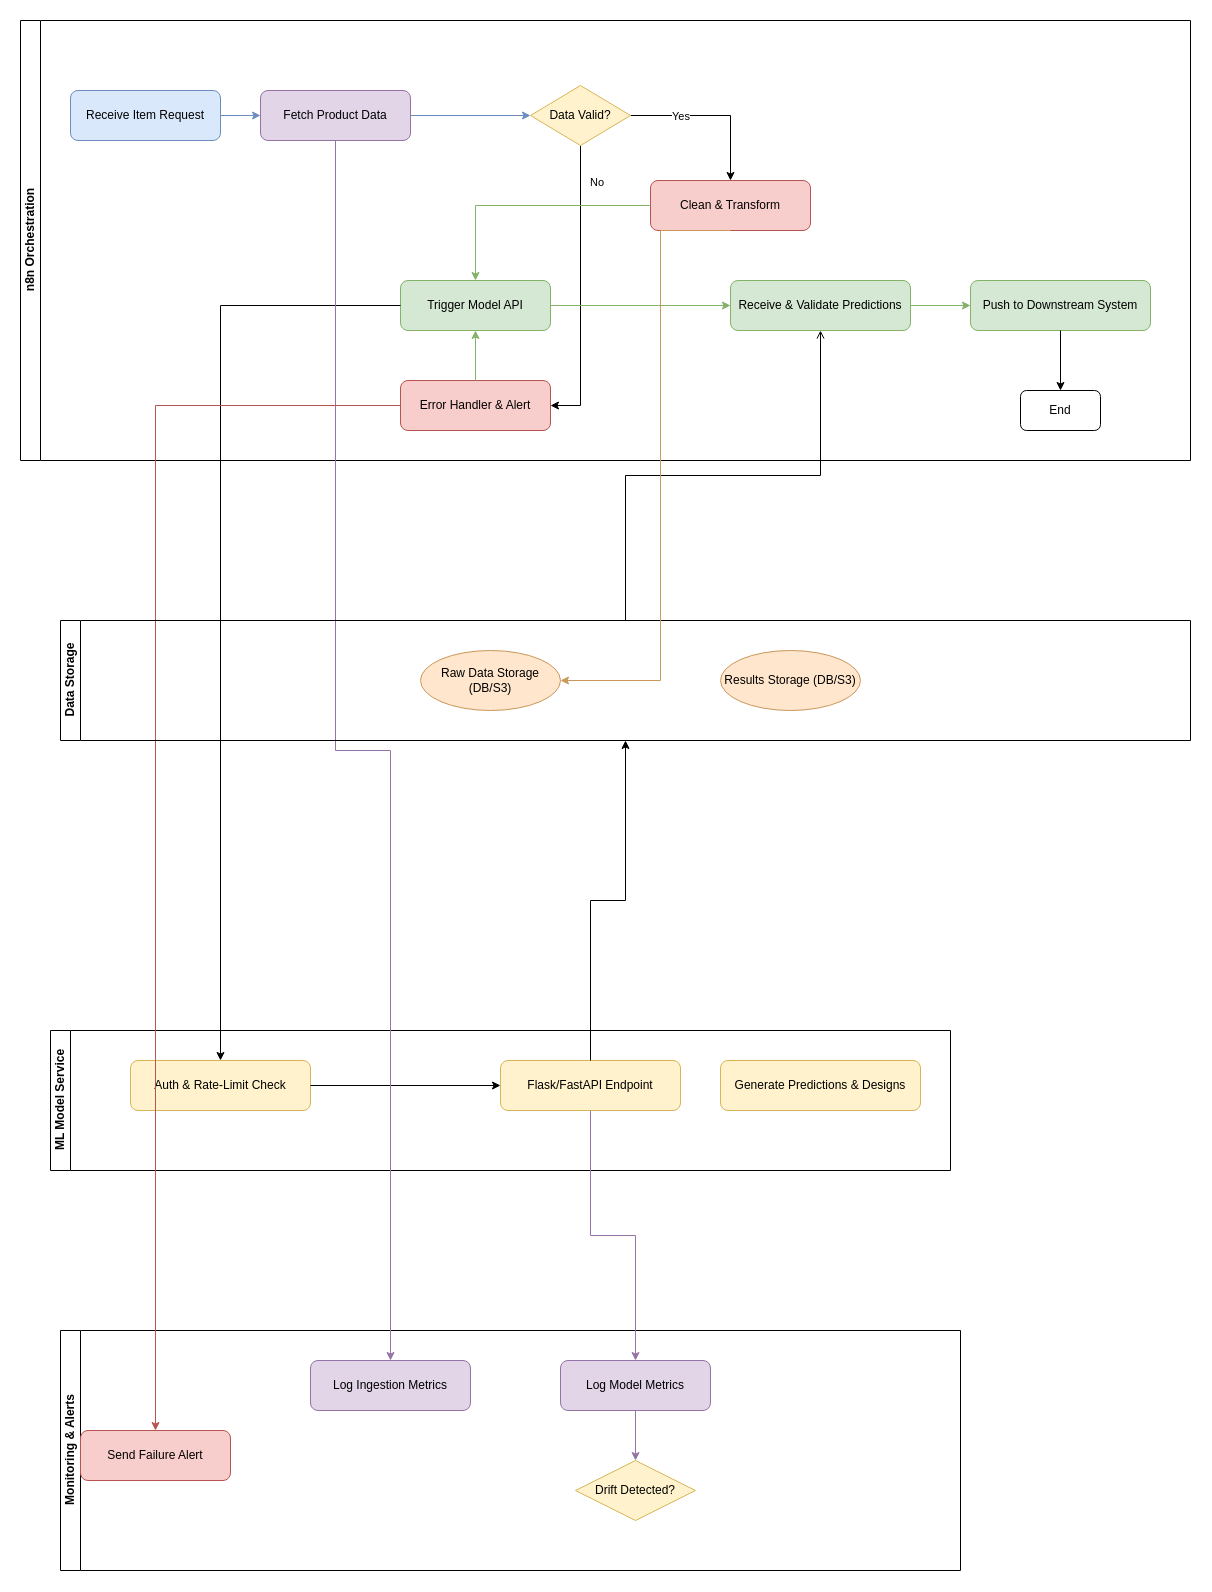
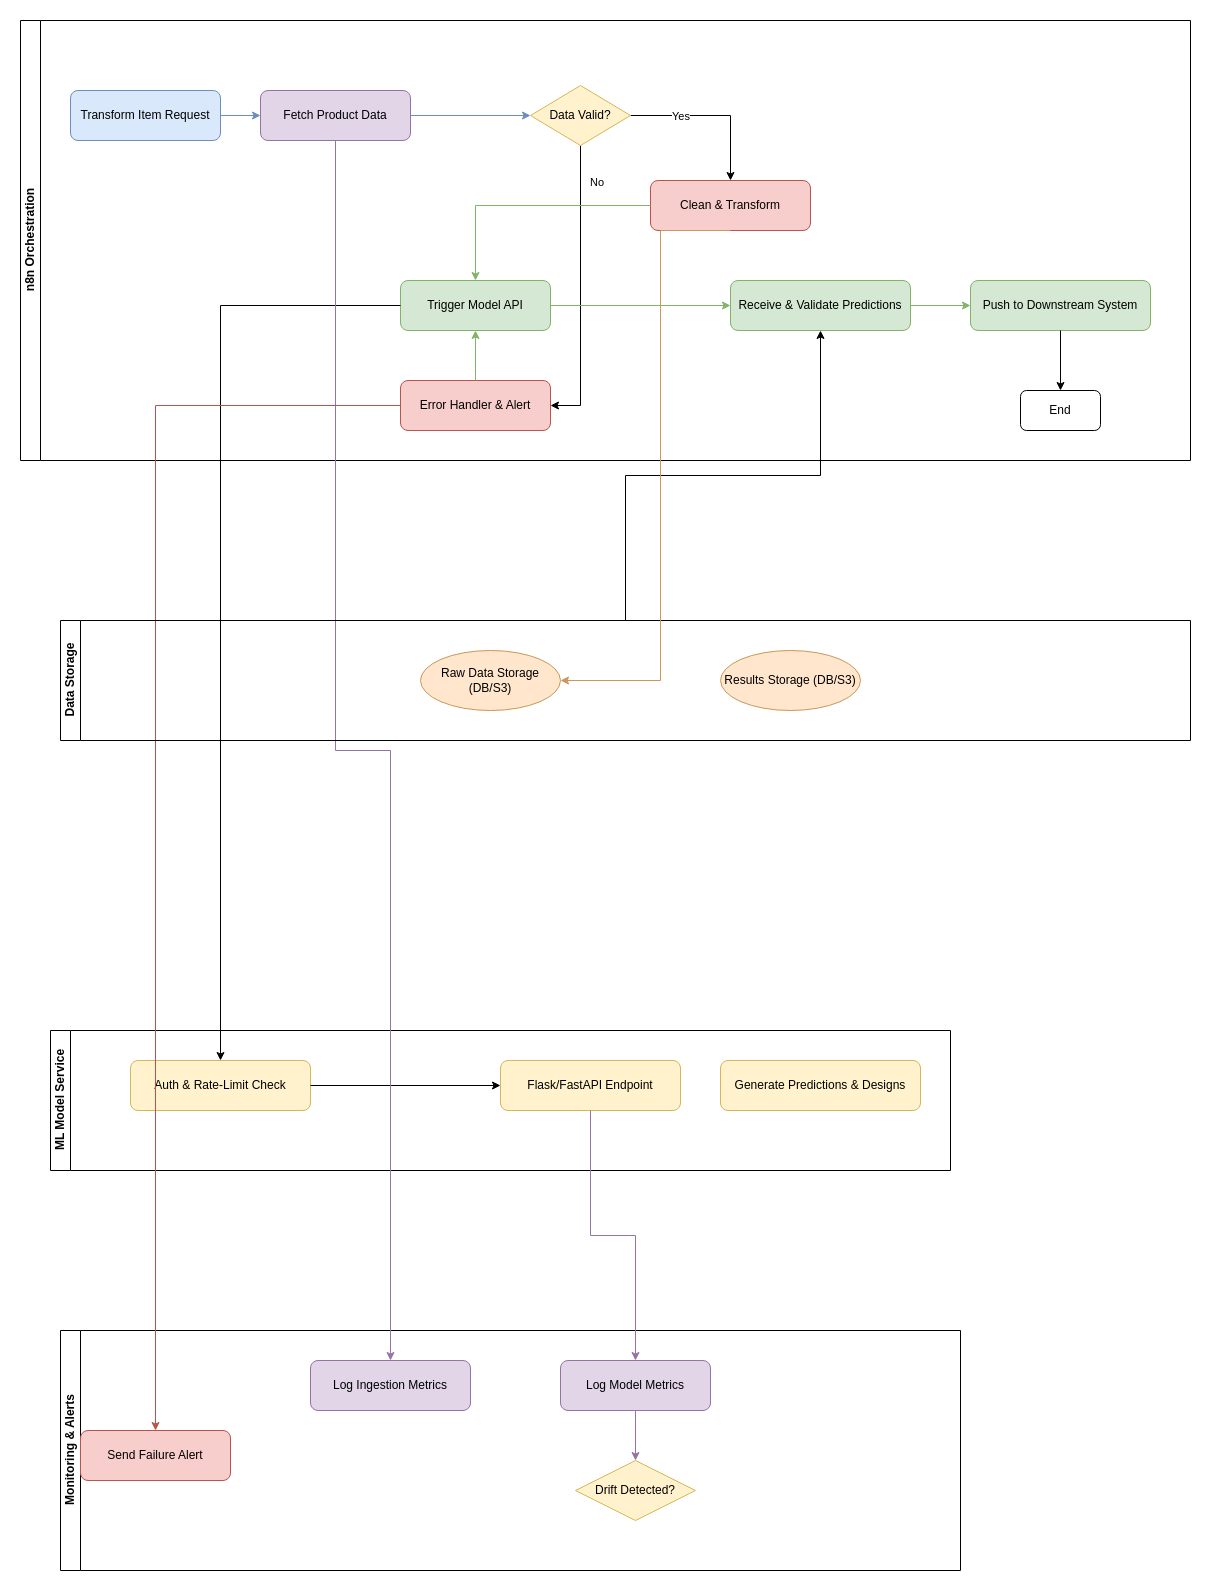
node "Receive Item Request": label "Receive Item Request" -> "Transform Item Request"
edge "Data Storage" -> "Receive & Validate Predictions": arrowhead open -> classic
edge "Flask/FastAPI Endpoint" -> "Data Storage": removed
